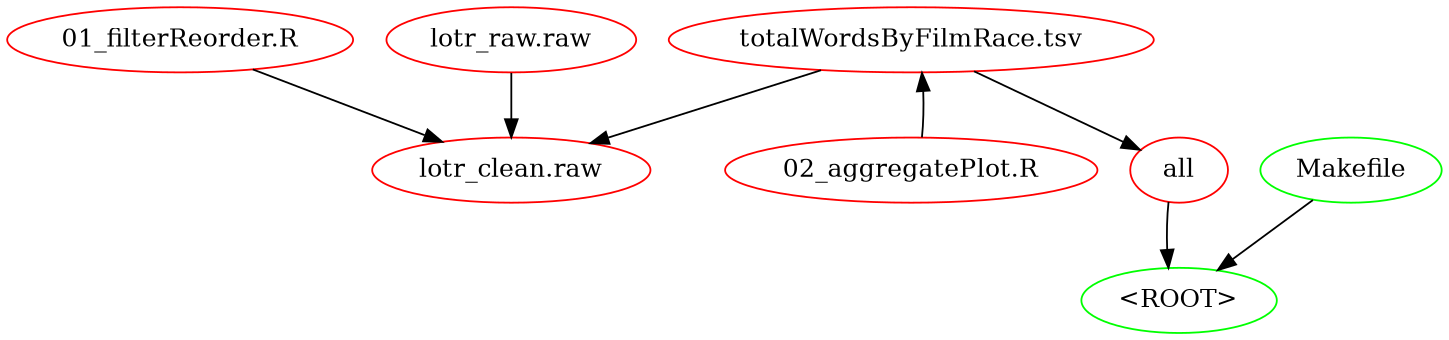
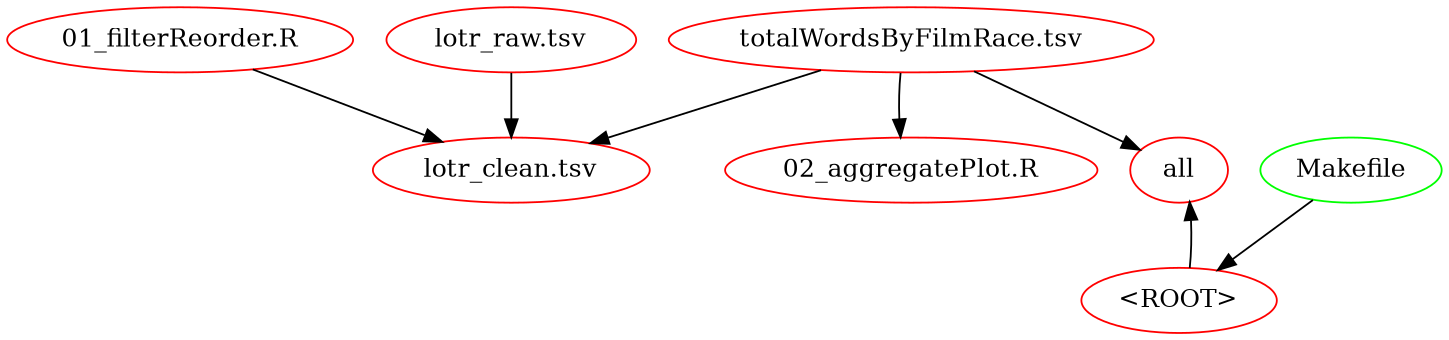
node "lotr_raw.raw": label "lotr_raw.raw" -> "lotr_raw.tsv"
edge "02_aggregatePlot.R" -> "totalWordsByFilmRace.tsv": reversed
node "lotr_clean.raw": label "lotr_clean.raw" -> "lotr_clean.tsv"
edge "all" -> "<ROOT>": reversed
node "<ROOT>": color green -> red
